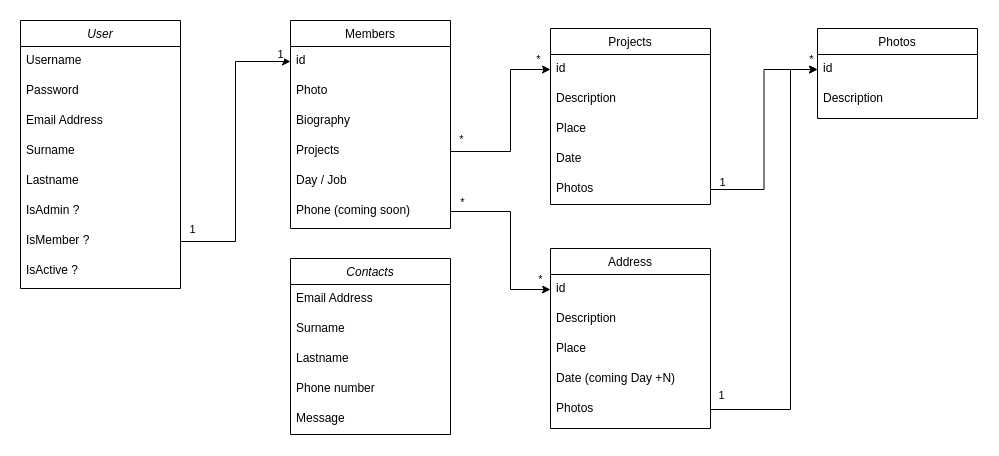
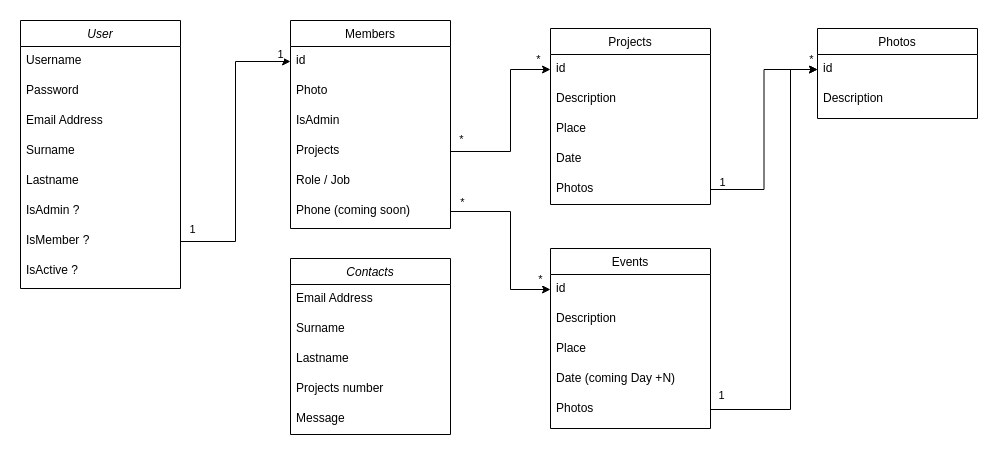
node "Biography": label "Biography" -> "IsAdmin"
node "Day / Job": label "Day / Job" -> "Role / Job"
node "Address": label "Address" -> "Events"
node "Phone number": label "Phone number" -> "Projects number"
